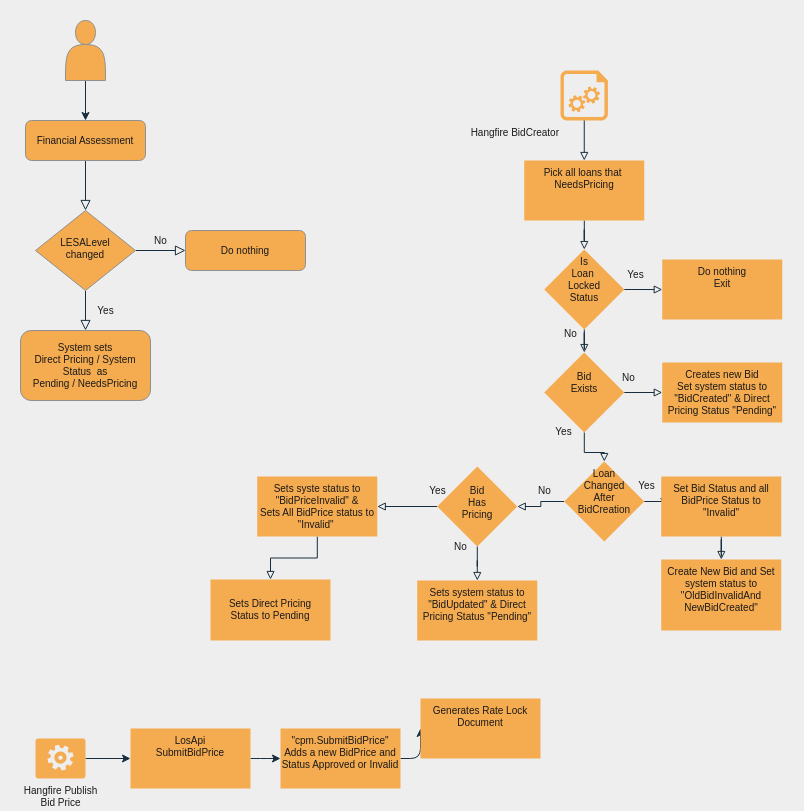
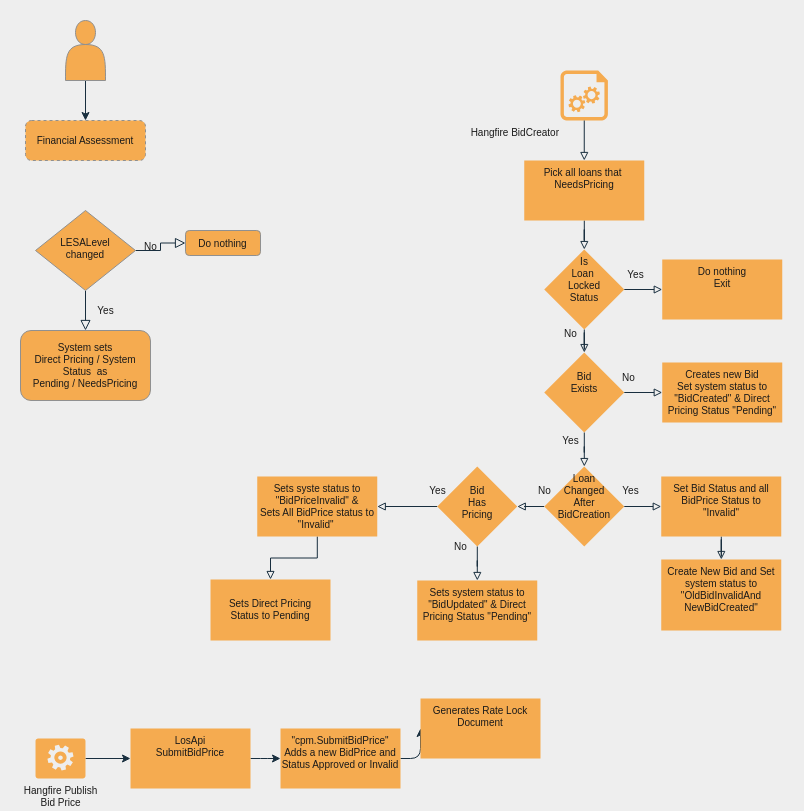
node "Financial Assessment": style solid -> dashed
edge "Financial Assessment" -> "LESALevel changed": removed
node "Do nothing": size 120x40 -> 75x25
node "LoanChangedAfterBidCreation": moved (604, 502) -> (584, 507)
